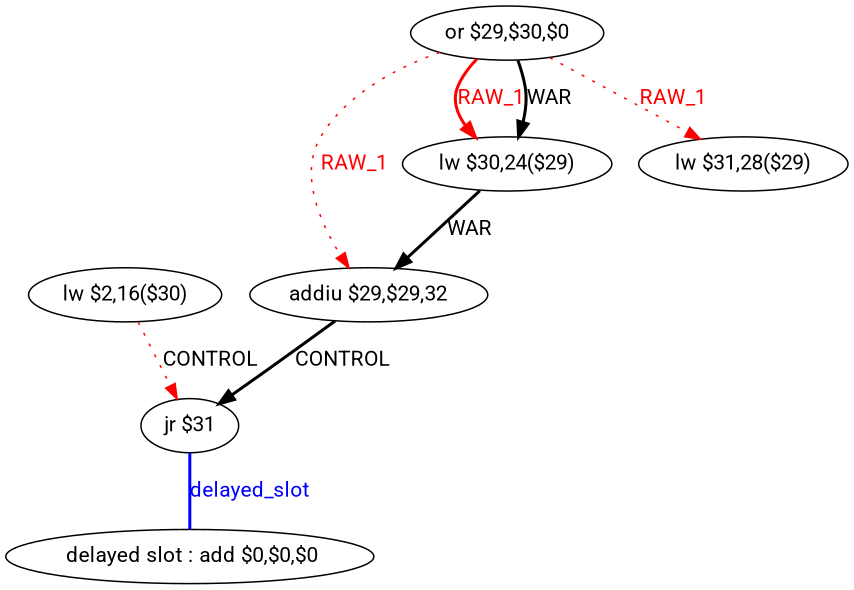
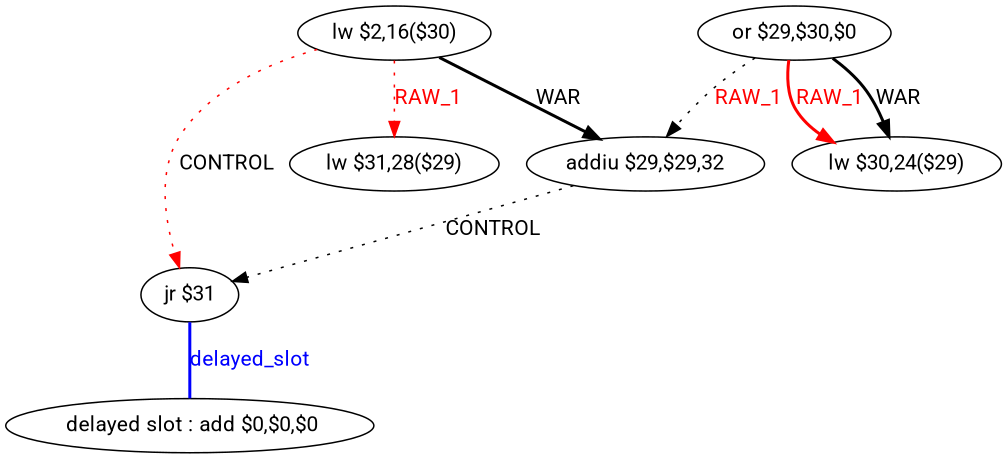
edge "or $29,$30,$0" -> "lw $31,28($29)": now "lw $2,16($30)" -> "lw $31,28($29)"
edge "or $29,$30,$0" -> "addiu $29,$29,32": color red -> black
edge "lw $30,24($29)" -> "addiu $29,$29,32": now "lw $2,16($30)" -> "addiu $29,$29,32"
edge "addiu $29,$29,32" -> "jr $31": style bold -> dotted
